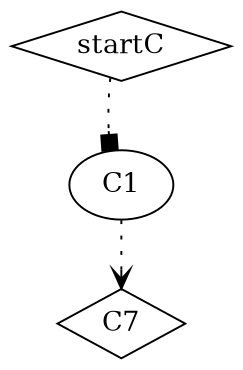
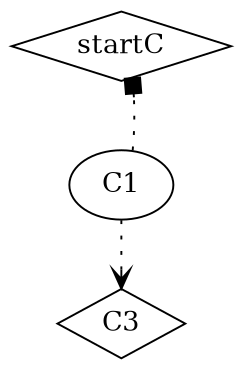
edge "startC" -> "C1": reversed
node "C7": label "C7" -> "C3"
